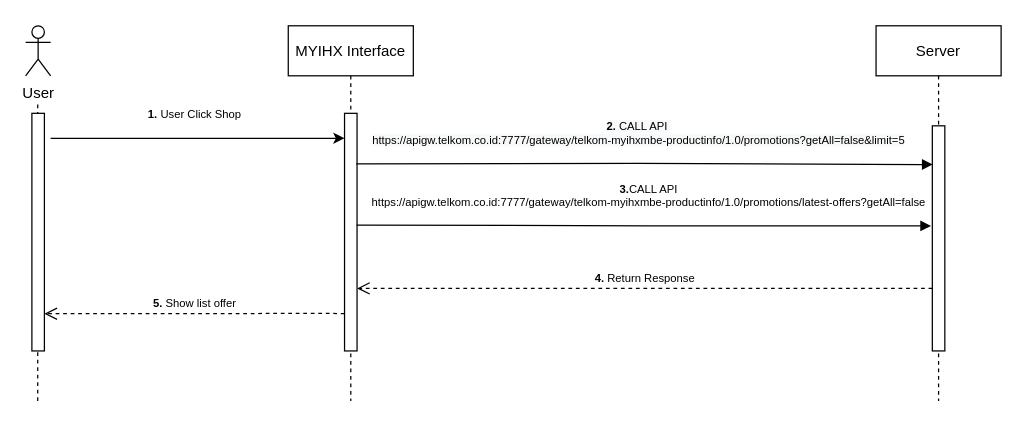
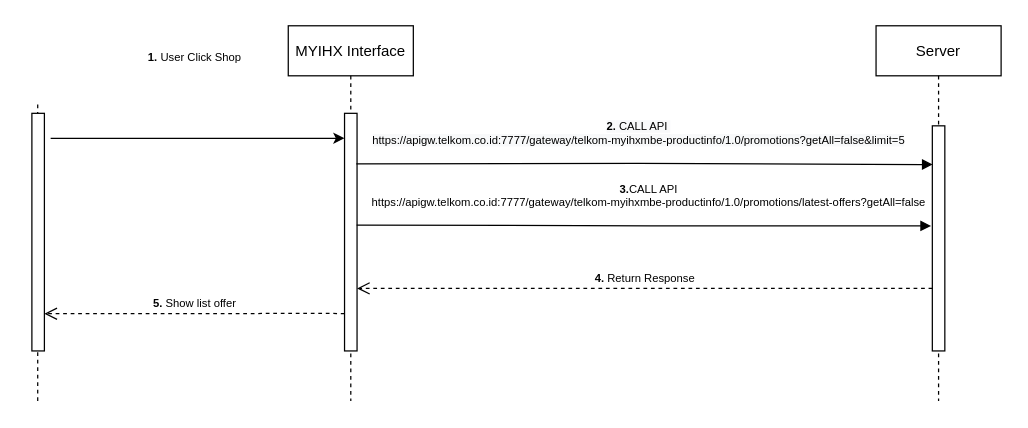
node "User": removed
node "1. User Click Shop": moved (194, 113) -> (194, 57)
